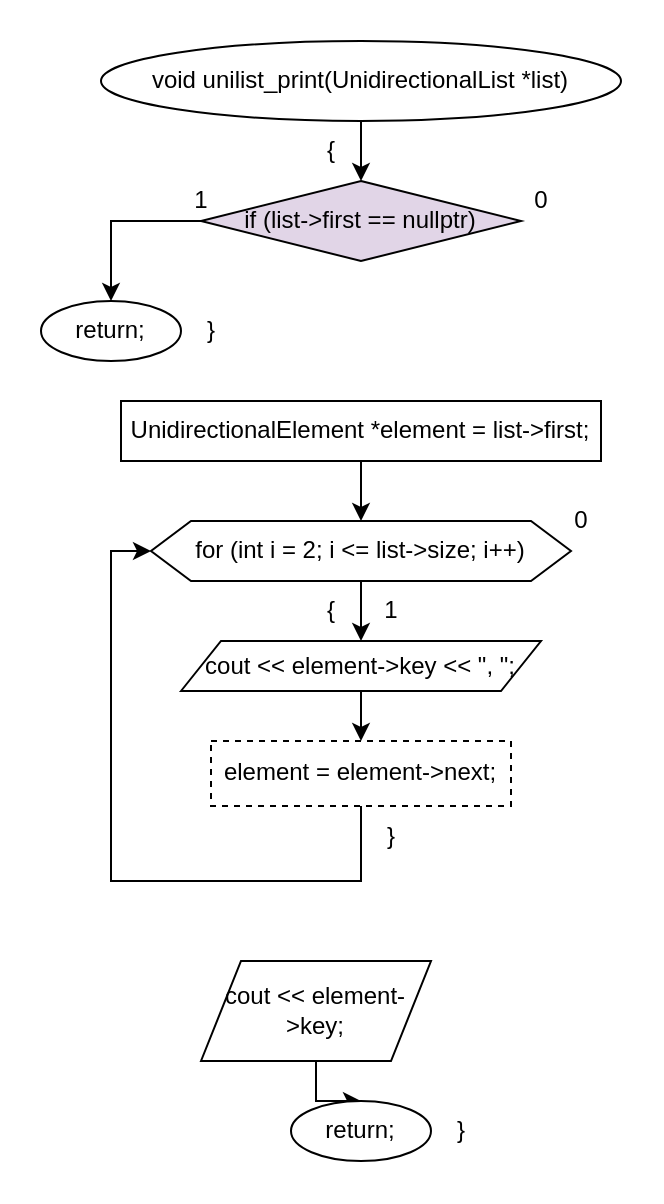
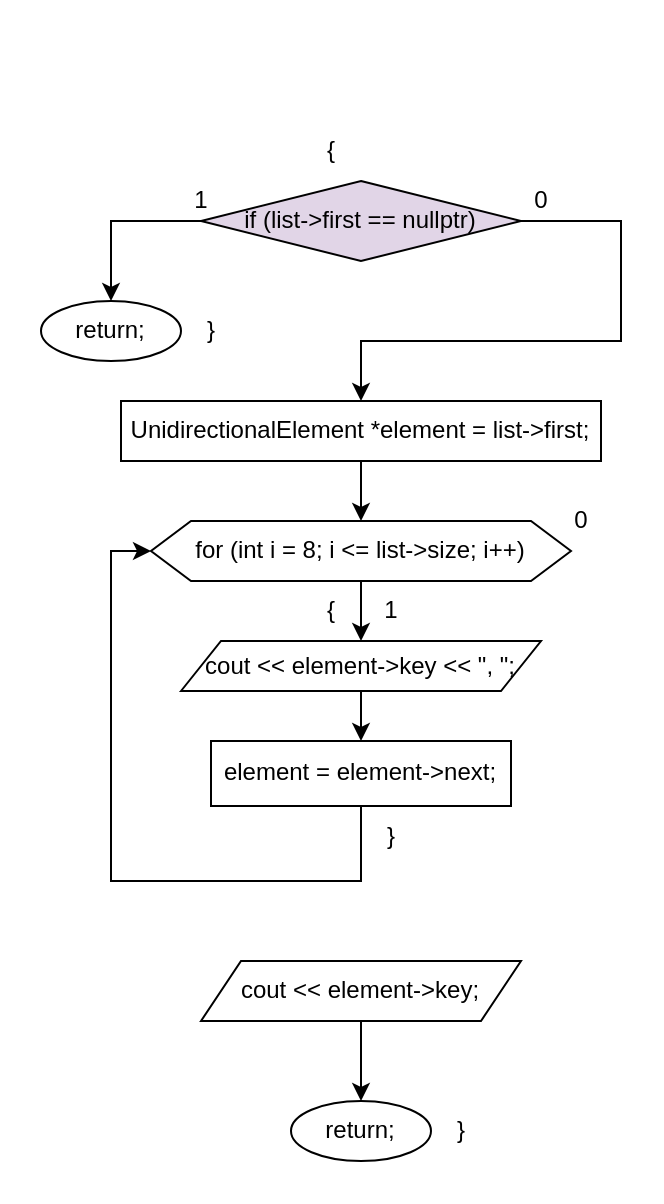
node "void unilist_print(UnidirectionalList *list)": removed
edge "void unilist_print(UnidirectionalList *list)" -> "if (list->first == nullptr)": removed
edge "if (list->first == nullptr)" -> "UnidirectionalElement *element = list->first;": added
node "for (int i = 2; i <= list->size; i++)": label "for (int i = 2; i <= list->size; i++)" -> "for (int i = 8; i <= list->size; i++)"
node "element = element->next;": style dashed -> solid
node "cout << element->key;": size 230x100 -> 320x60
